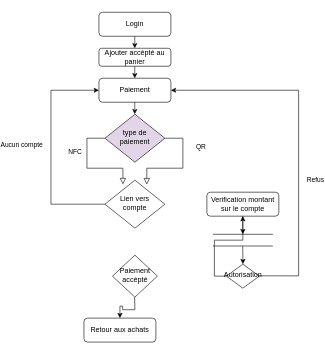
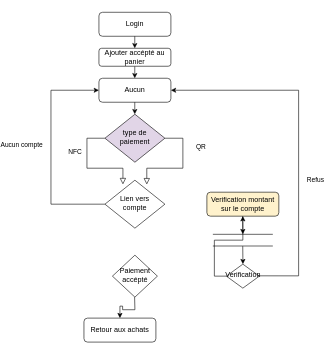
node "Paiement": label "Paiement" -> "Aucun"
node "Verification montant sur le compte": fillcolor #ffffff -> #fff2cc
node "Autorisation": label "Autorisation" -> "Verification"
